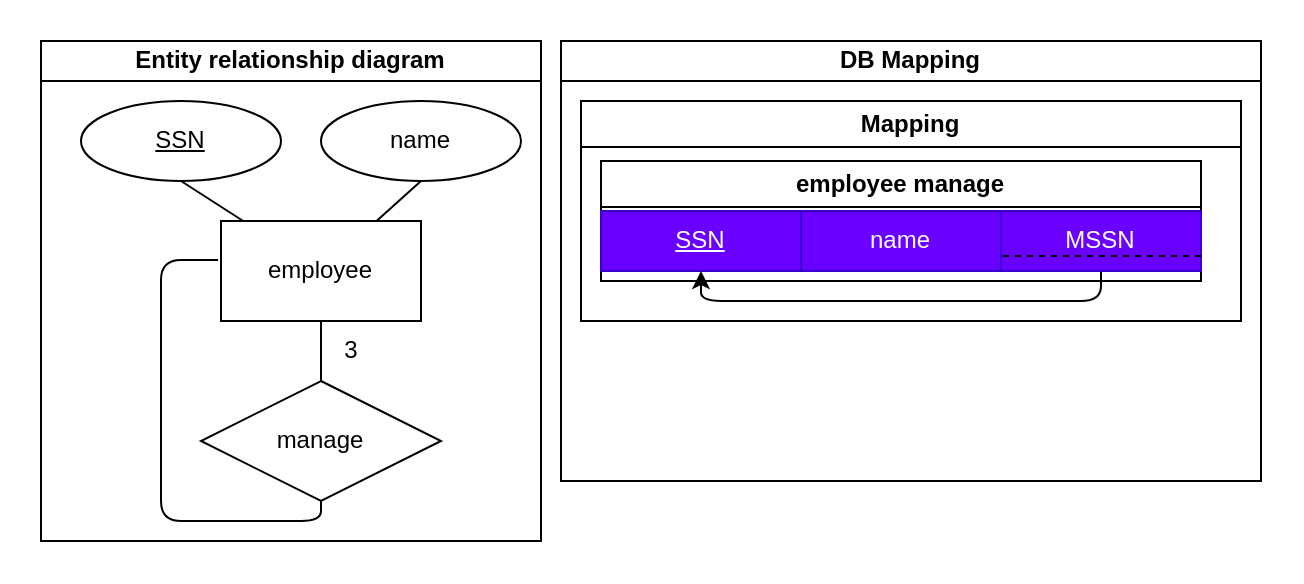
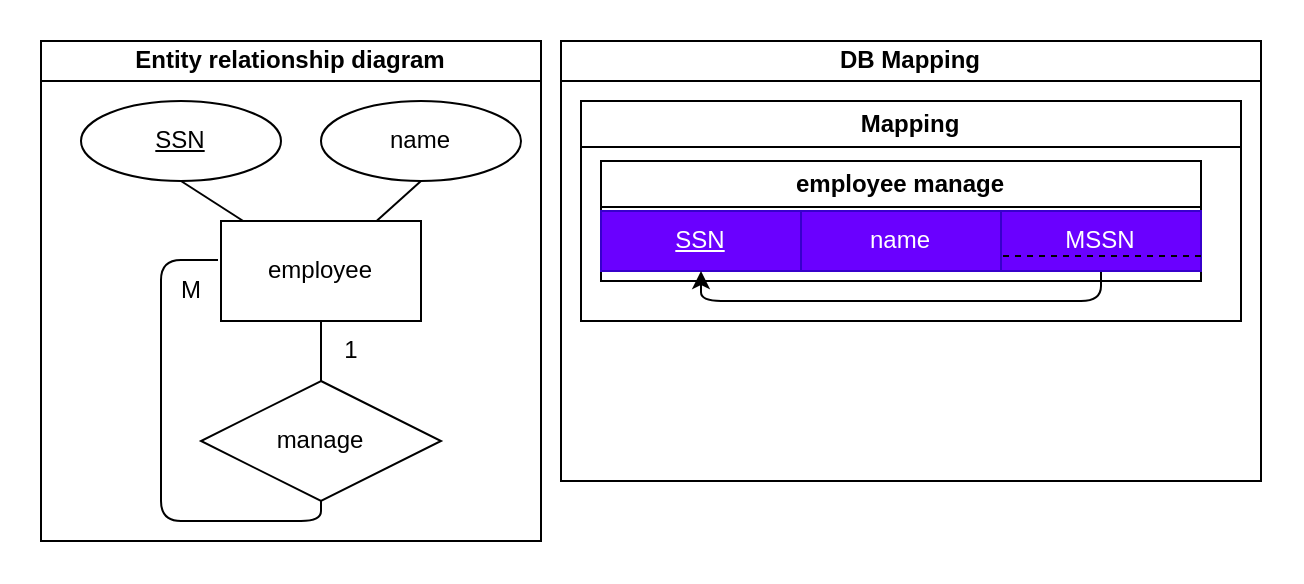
node "M": added
node "3": label "3" -> "1"
